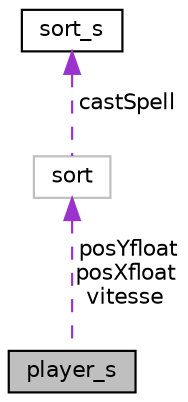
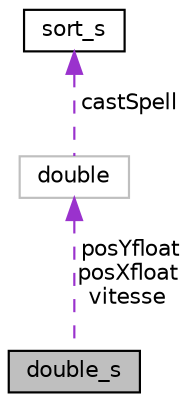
node "sort": label "sort" -> "double"
node "player_s": label "player_s" -> "double_s"
